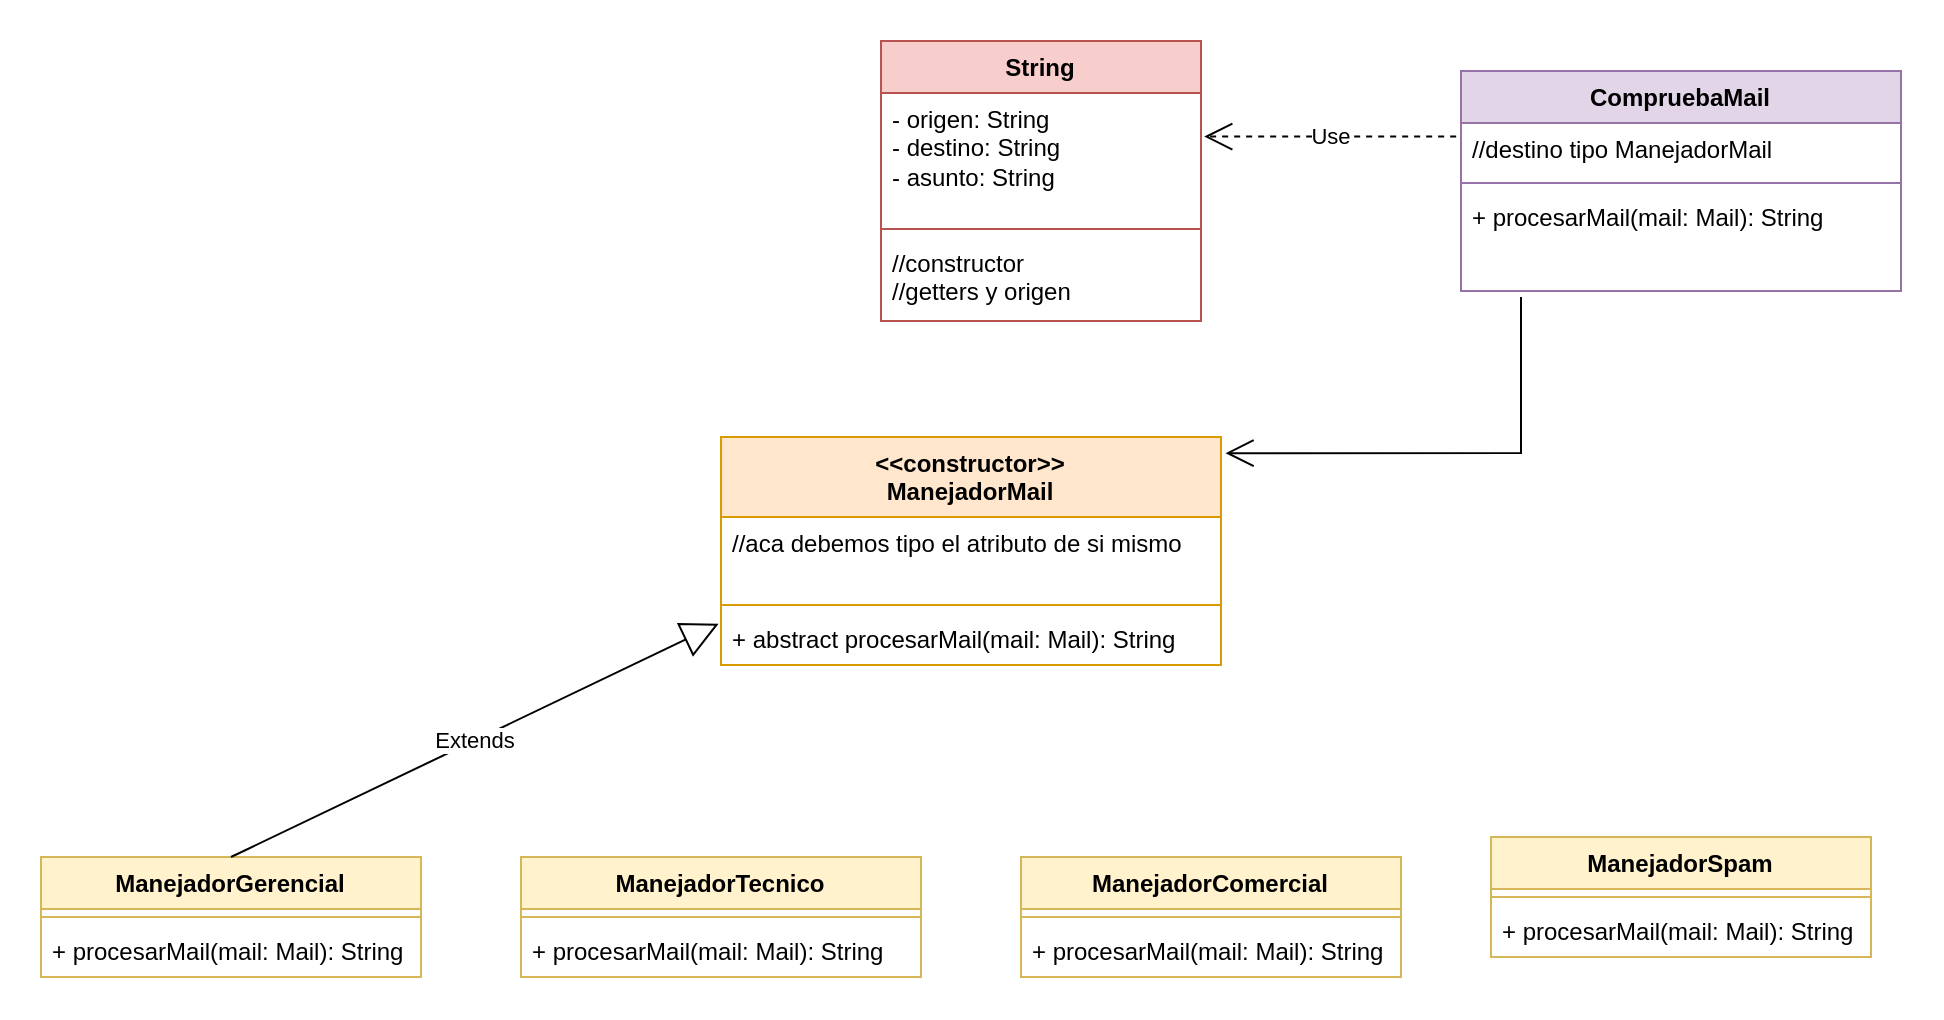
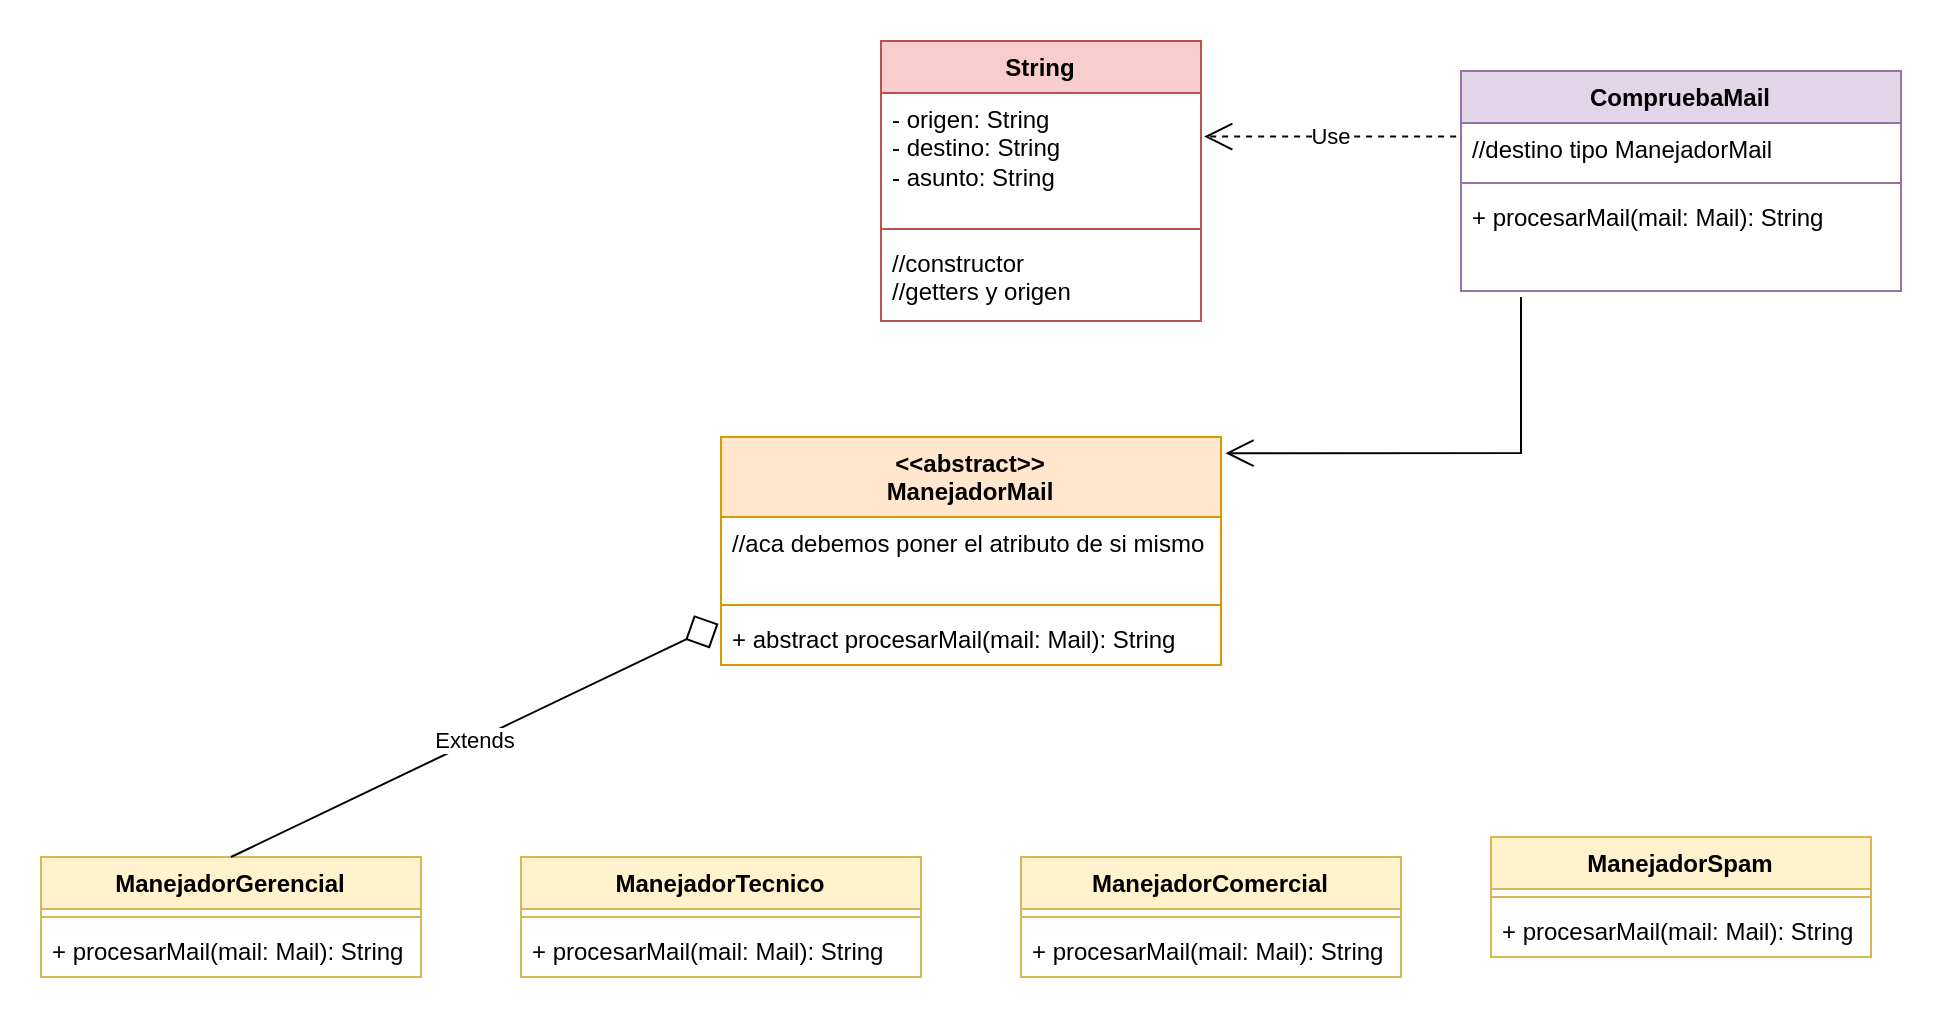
node "<<constructor>> ManejadorMail": label "<<constructor>> ManejadorMail" -> "<<abstract>> ManejadorMail"
node "//aca debemos tipo el atributo de si mismo": label "//aca debemos tipo el atributo de si mismo" -> "//aca debemos poner el atributo de si mismo"
edge "ManejadorGerencial" -> "+ abstract procesarMail(mail: Mail): String": arrowhead block -> diamond
